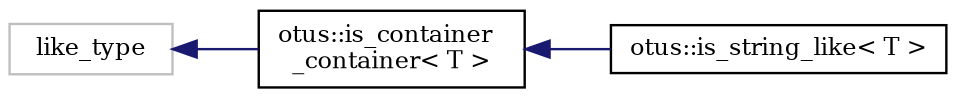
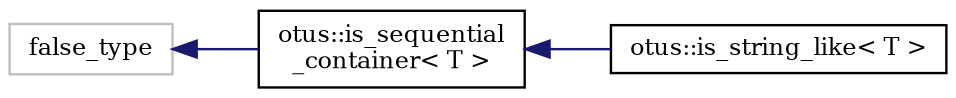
node "like_type": label "like_type" -> "false_type"
node "otus::is_container _container< T >": label "otus::is_container _container< T >" -> "otus::is_sequential _container< T >"
